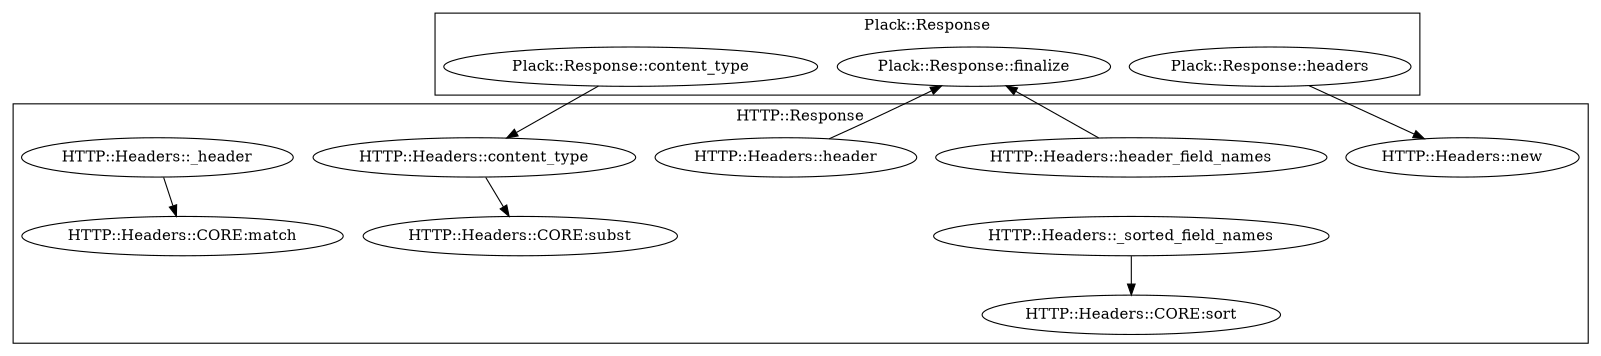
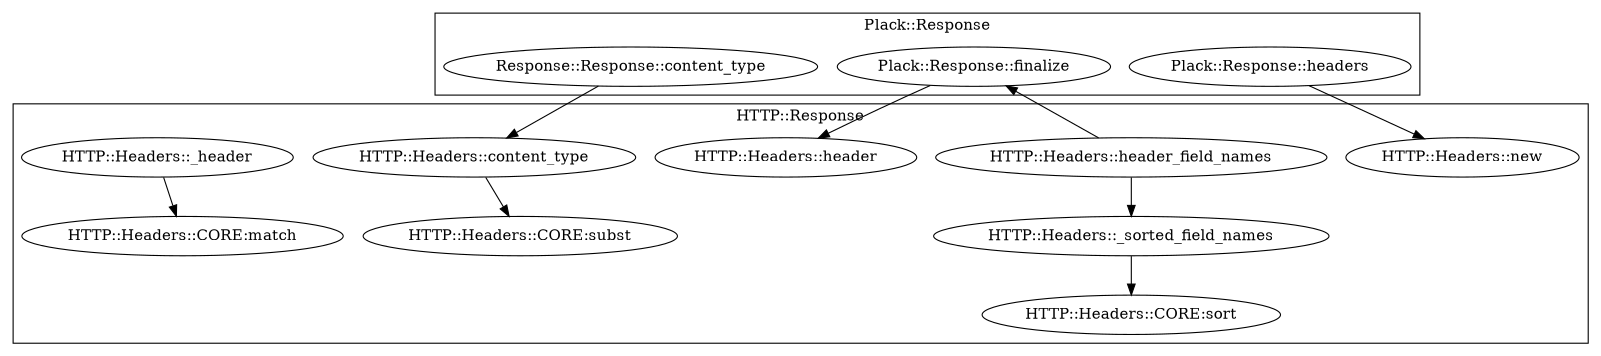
node "Plack::Response::content_type": label "Plack::Response::content_type" -> "Response::Response::content_type"
edge "HTTP::Headers::header" -> "Plack::Response::finalize": reversed
edge "HTTP::Headers::header_field_names" -> "HTTP::Headers::_sorted_field_names": added
